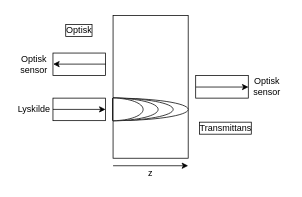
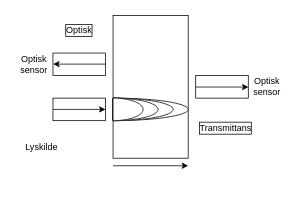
node "Lyskilde": moved (34, 109) -> (42, 147)
node "z": removed
